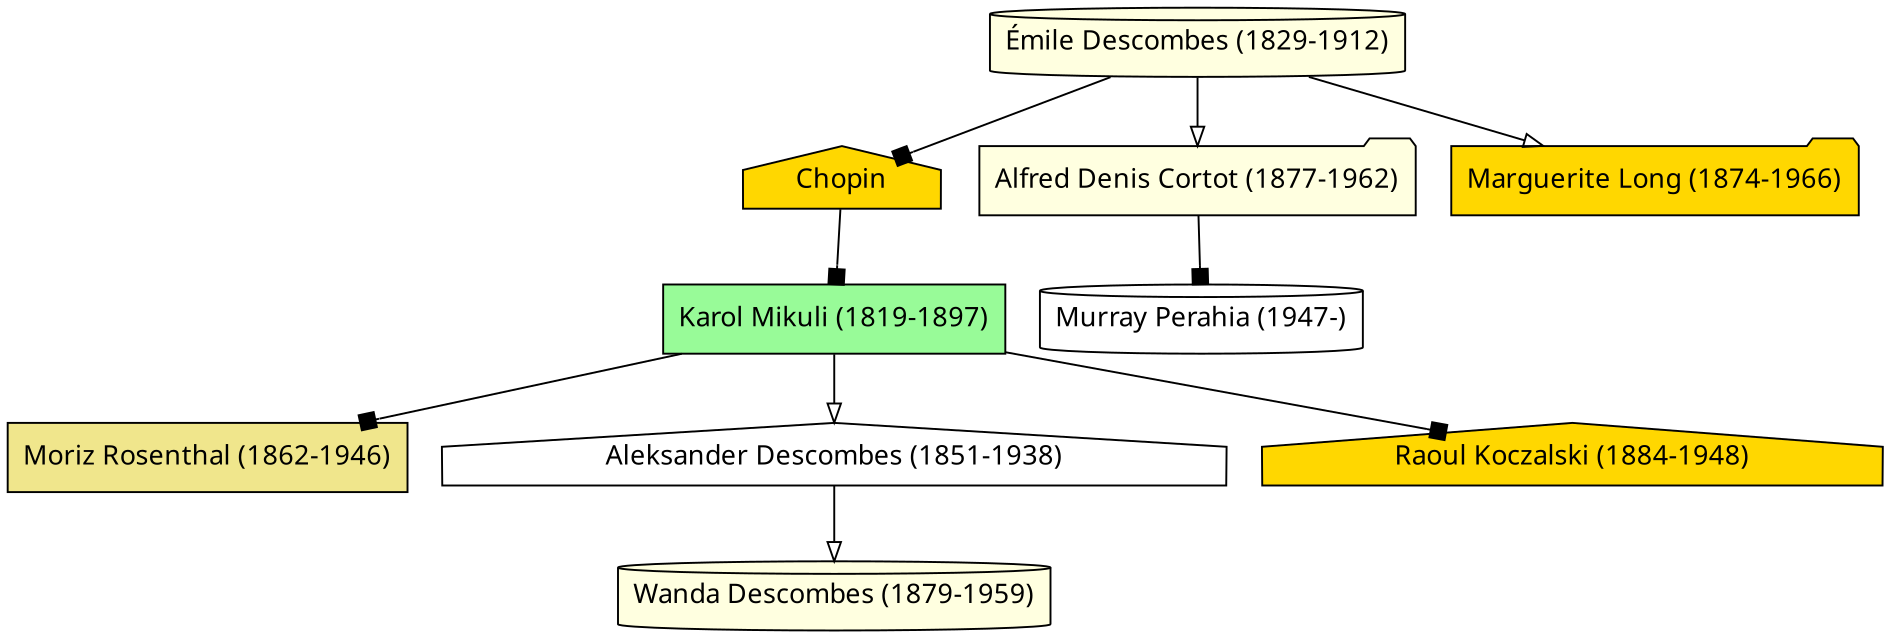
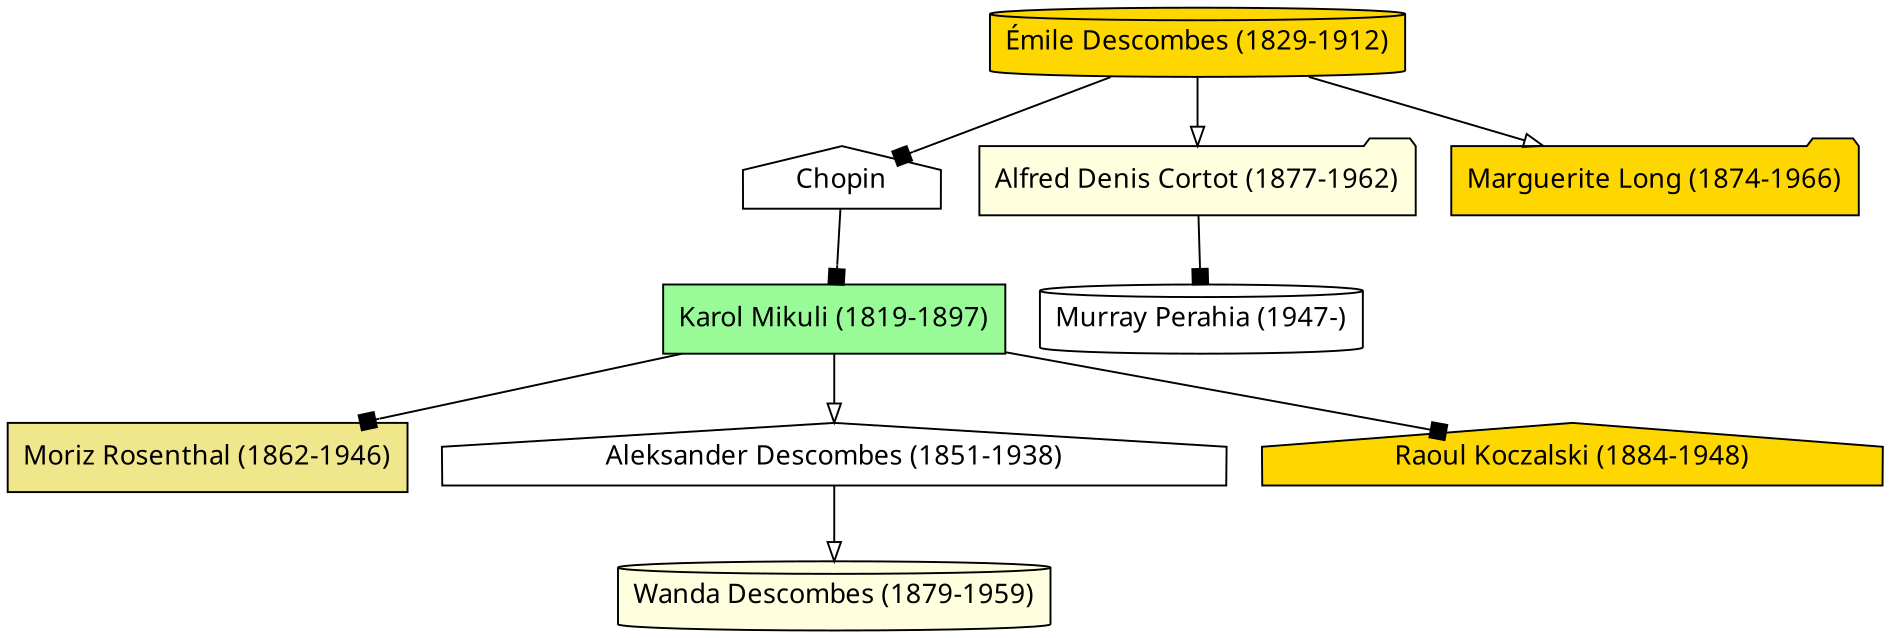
node "Émile Descombes (1829-1912)": fillcolor lightyellow -> gold
node "Chopin": fillcolor gold -> white
